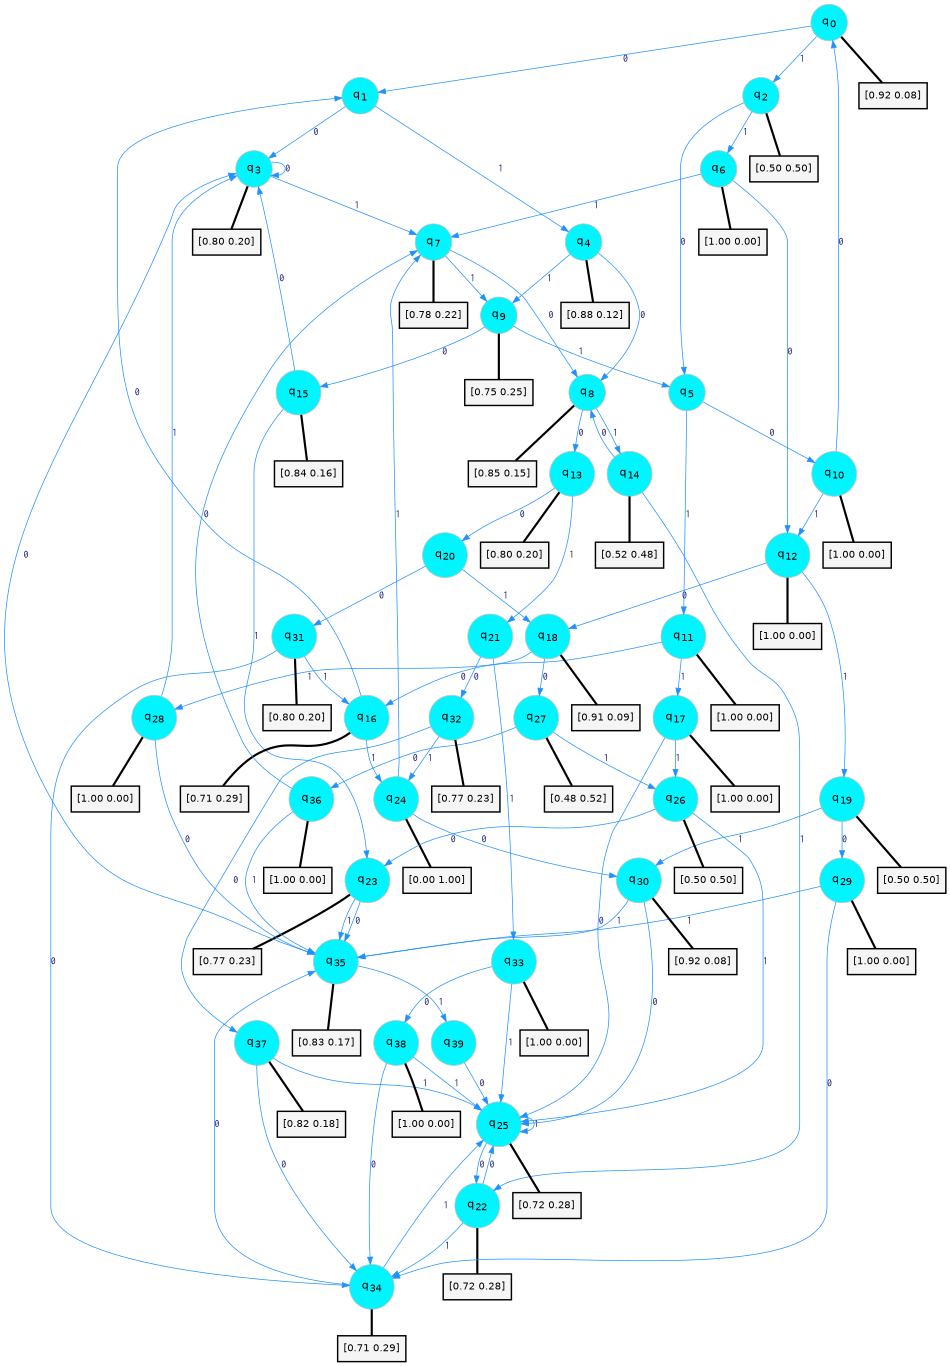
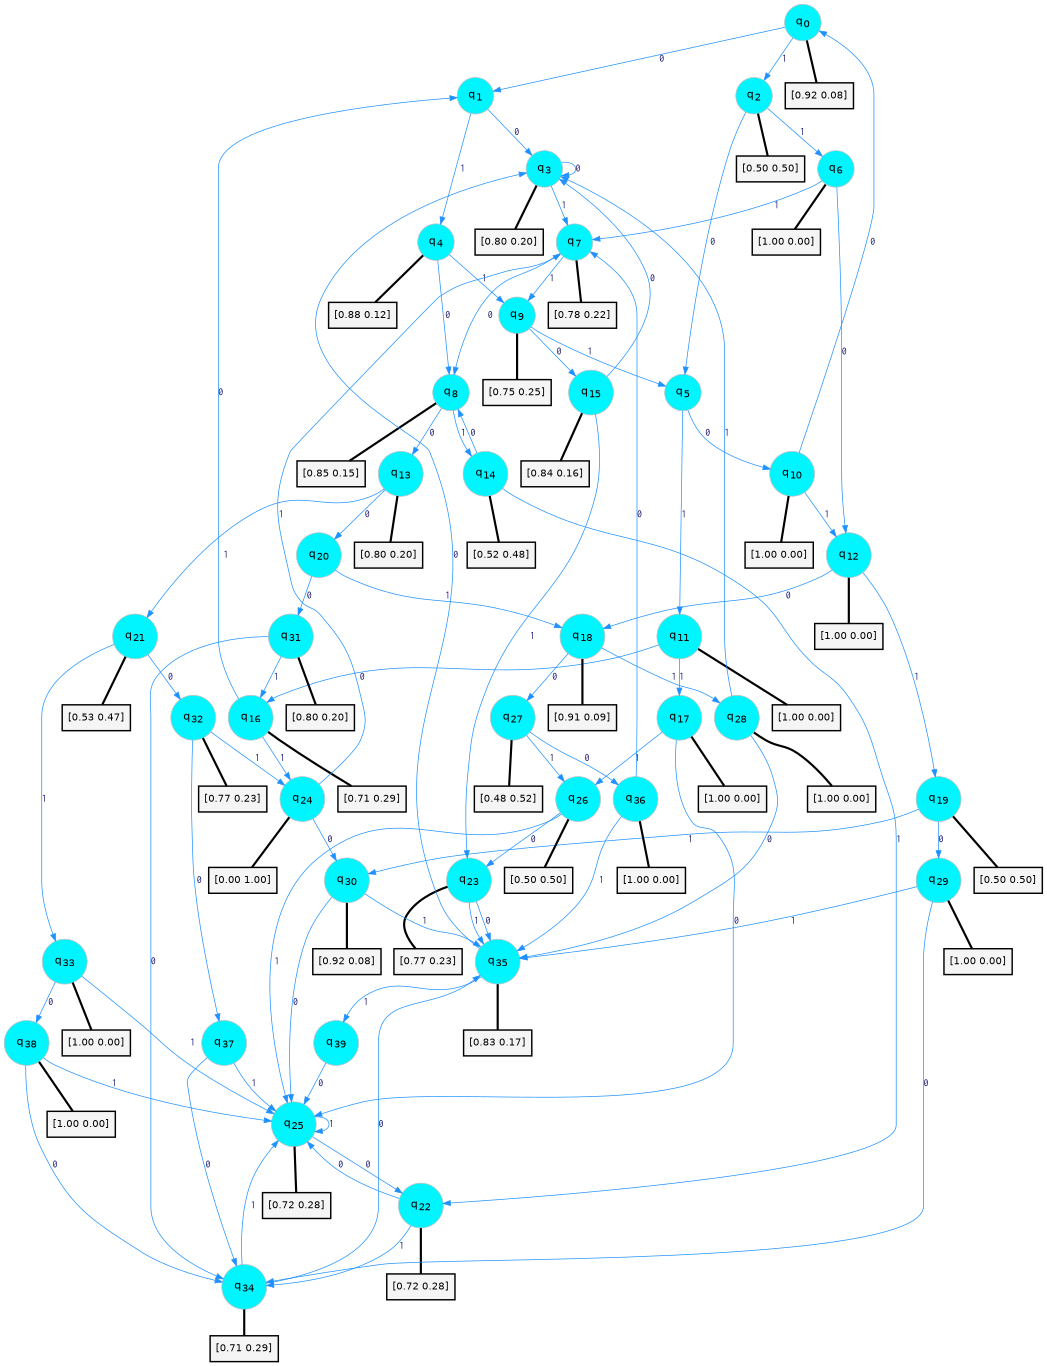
node "[0.53 0.47]": added
node "[0.82 0.18]": removed
